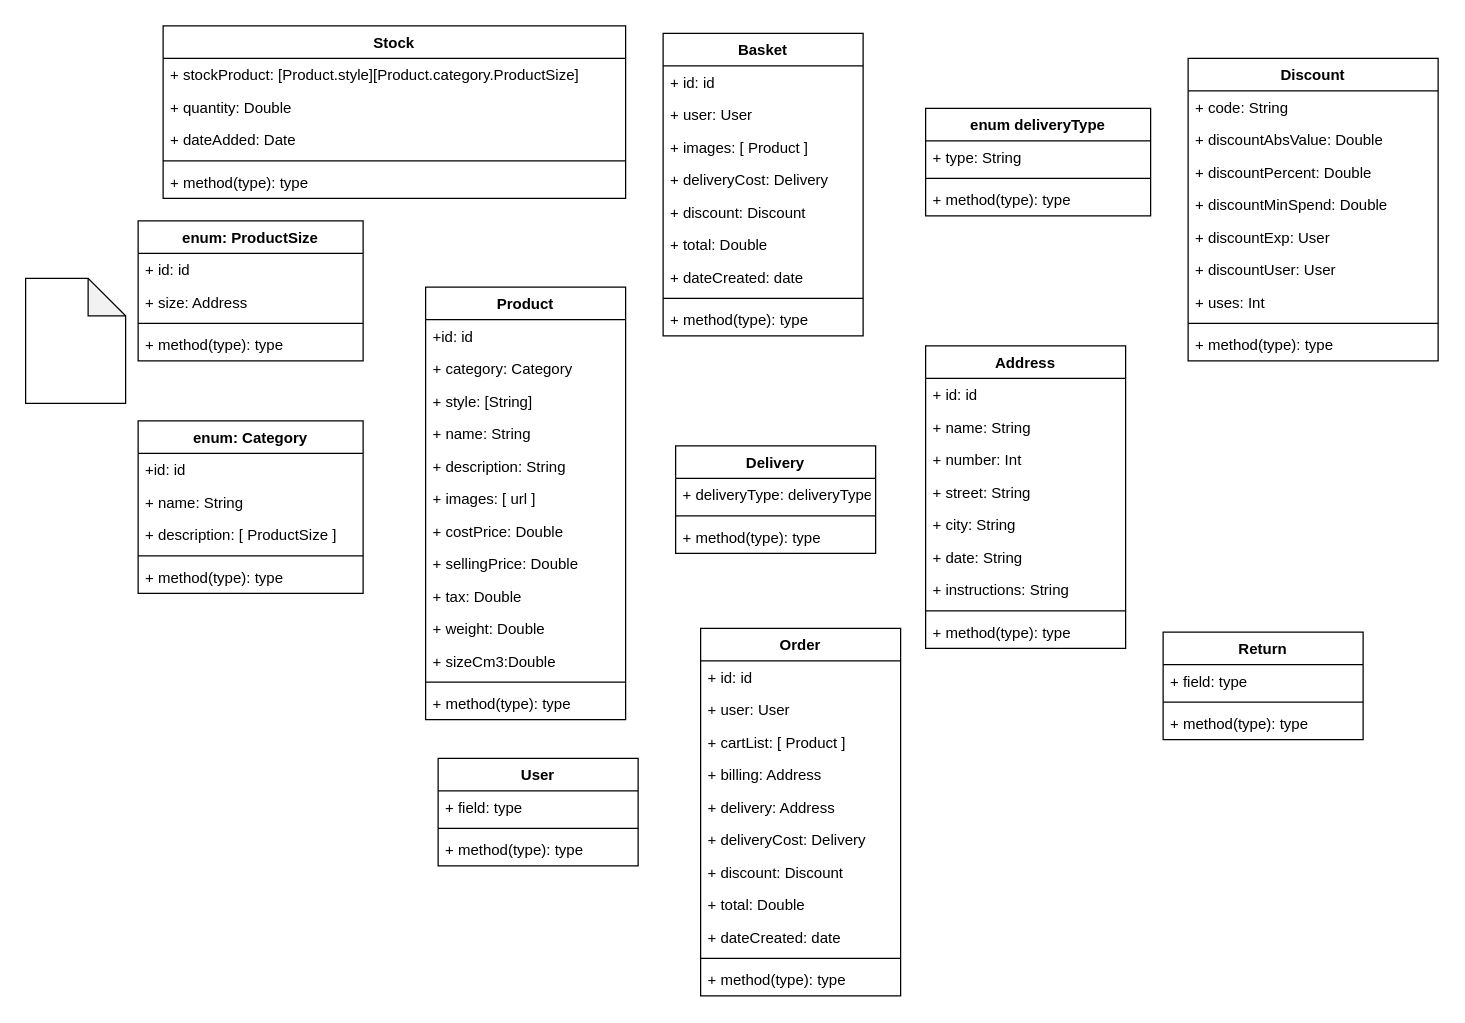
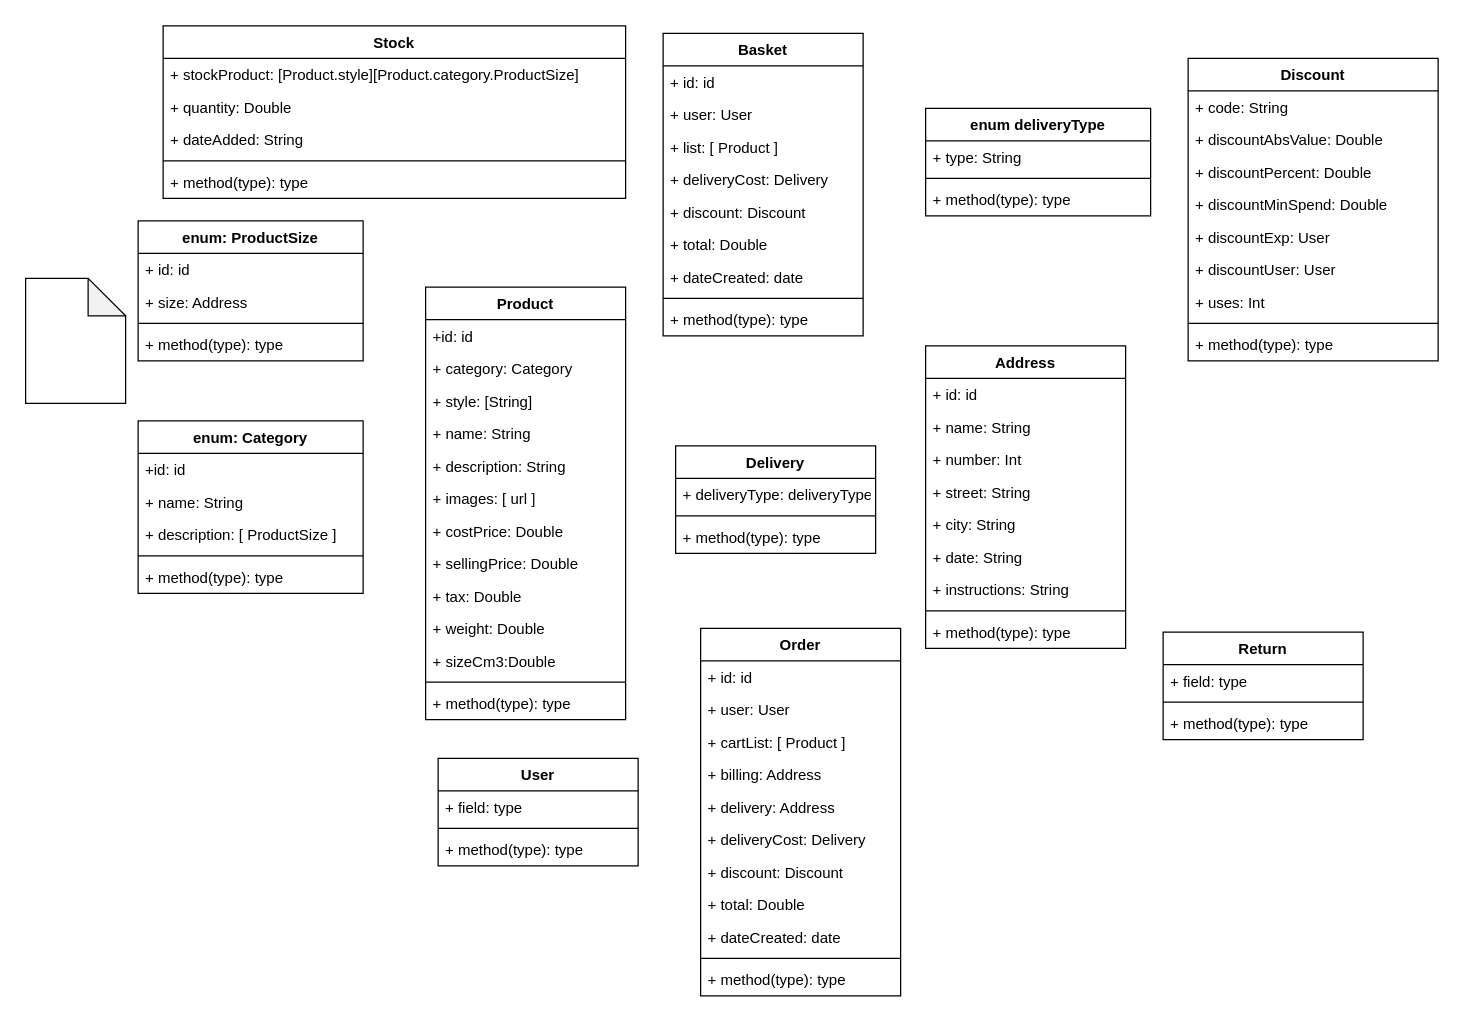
node "+ dateAdded: Date": label "+ dateAdded: Date" -> "+ dateAdded: String"
node "+ images: [ Product ]": label "+ images: [ Product ]" -> "+ list: [ Product ]"
